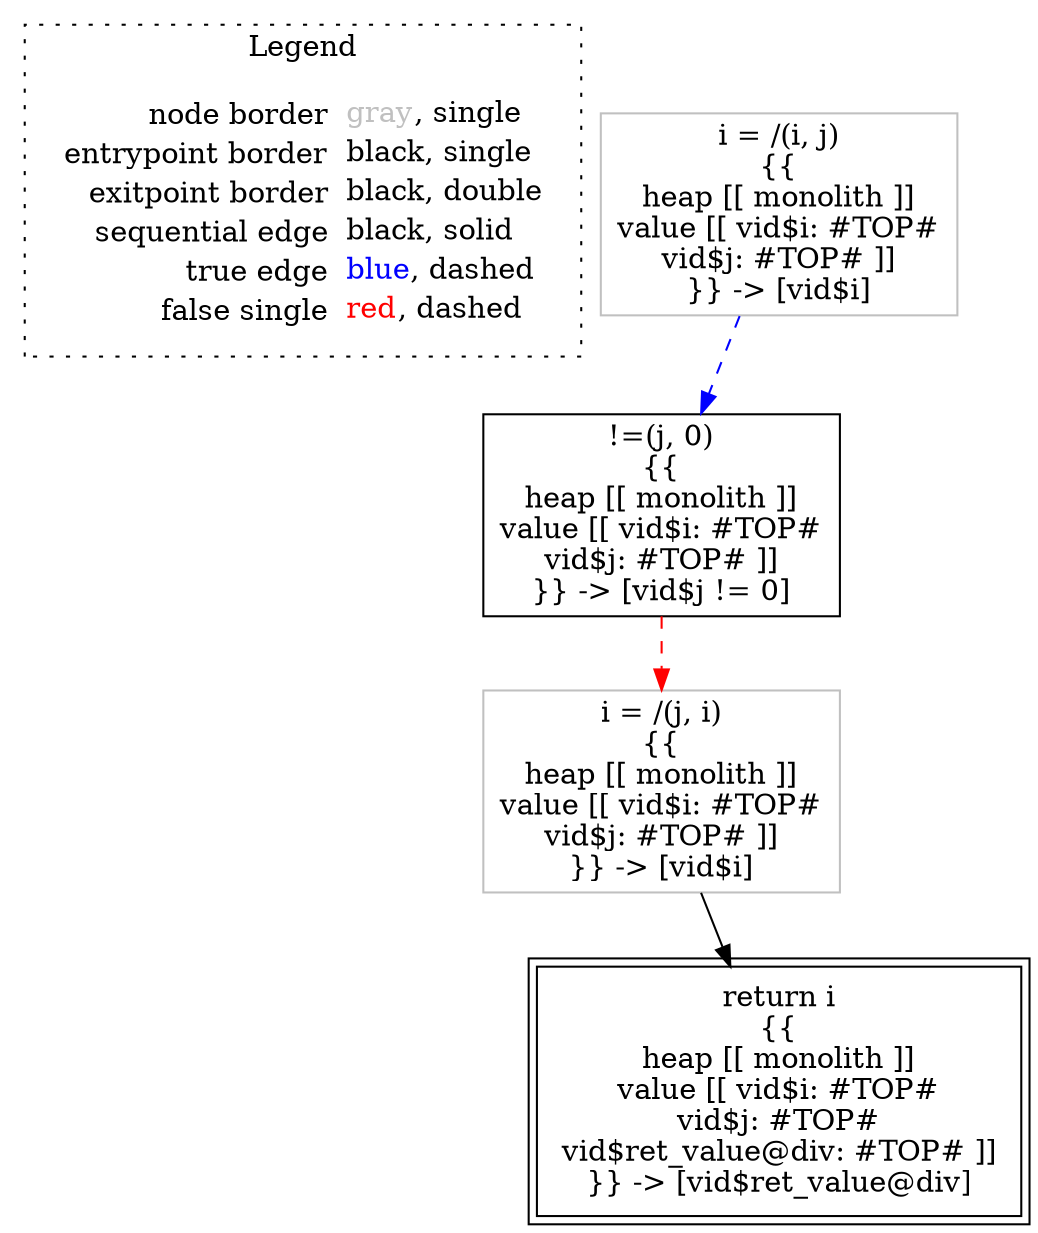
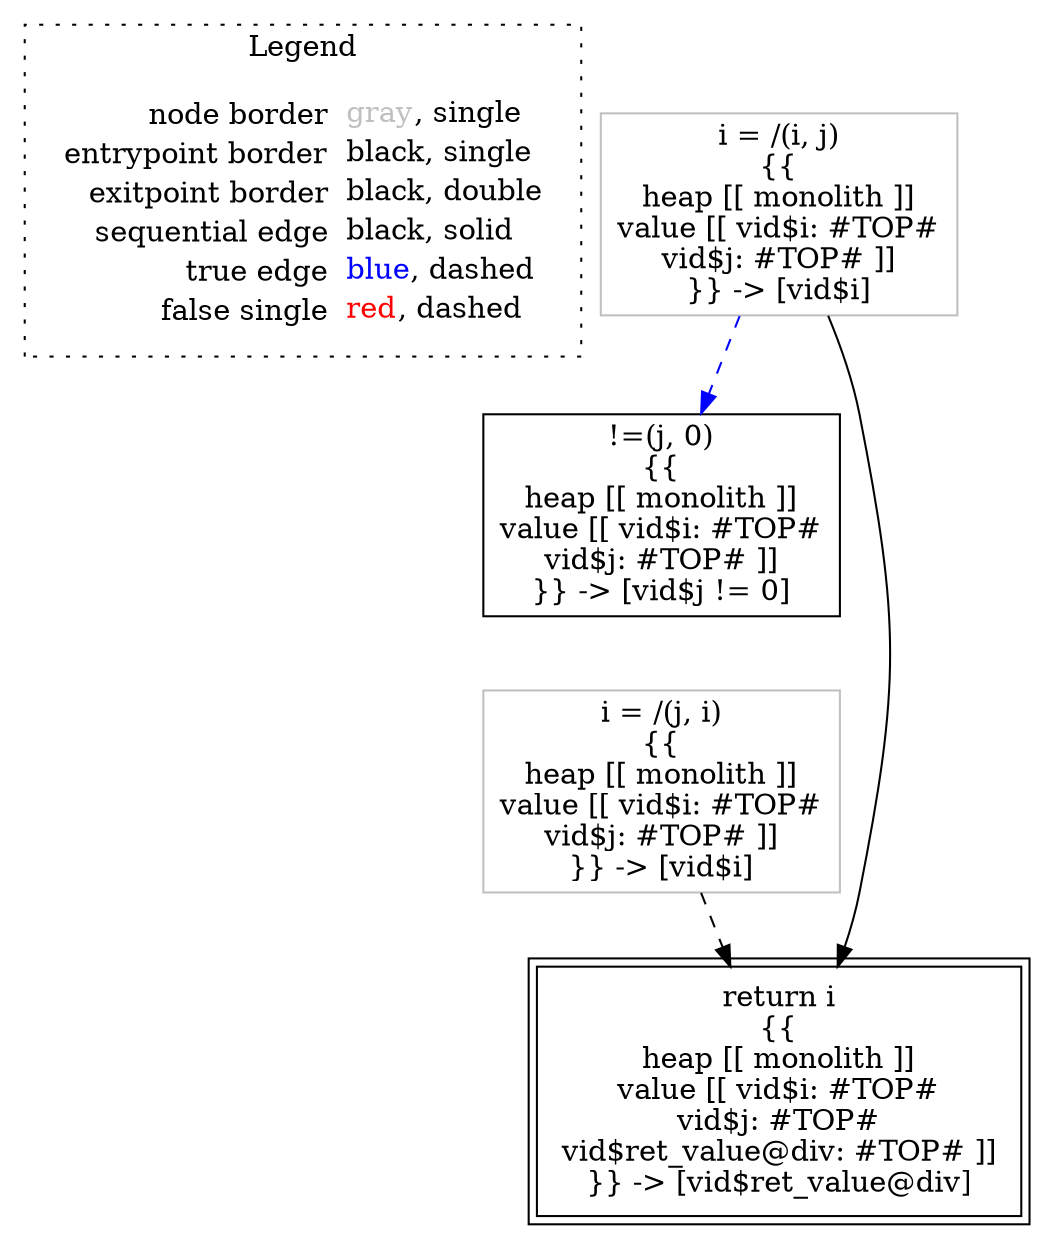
edge "i = /(i, j)" -> "return i": added
edge "!=(j, 0)" -> "i = /(j, i)": removed
edge "i = /(j, i)" -> "return i": style solid -> dashed
